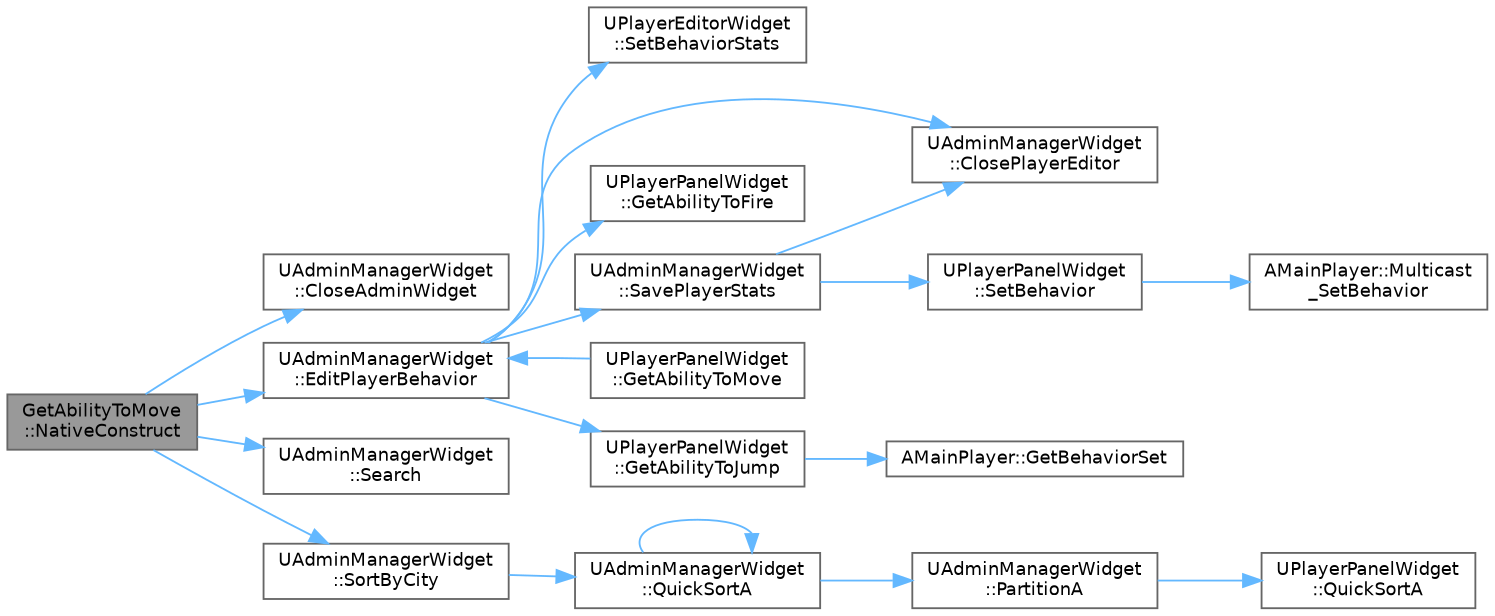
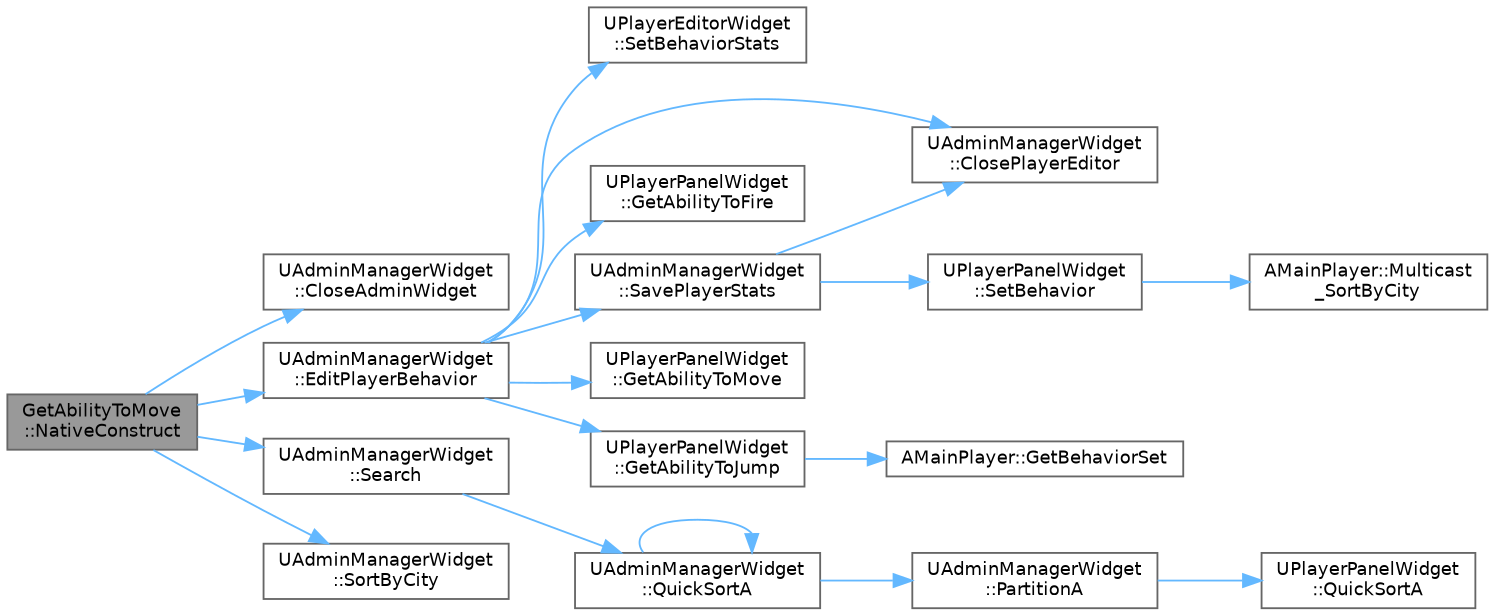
node "AMainPlayer::Multicast _SetBehavior": label "AMainPlayer::Multicast _SetBehavior" -> "AMainPlayer::Multicast _SortByCity"
edge "UPlayerPanelWidget ::GetAbilityToMove" -> "UAdminManagerWidget ::EditPlayerBehavior": reversed
edge "UAdminManagerWidget ::SortByCity" -> "UAdminManagerWidget ::QuickSortA": now "UAdminManagerWidget ::Search" -> "UAdminManagerWidget ::QuickSortA"
